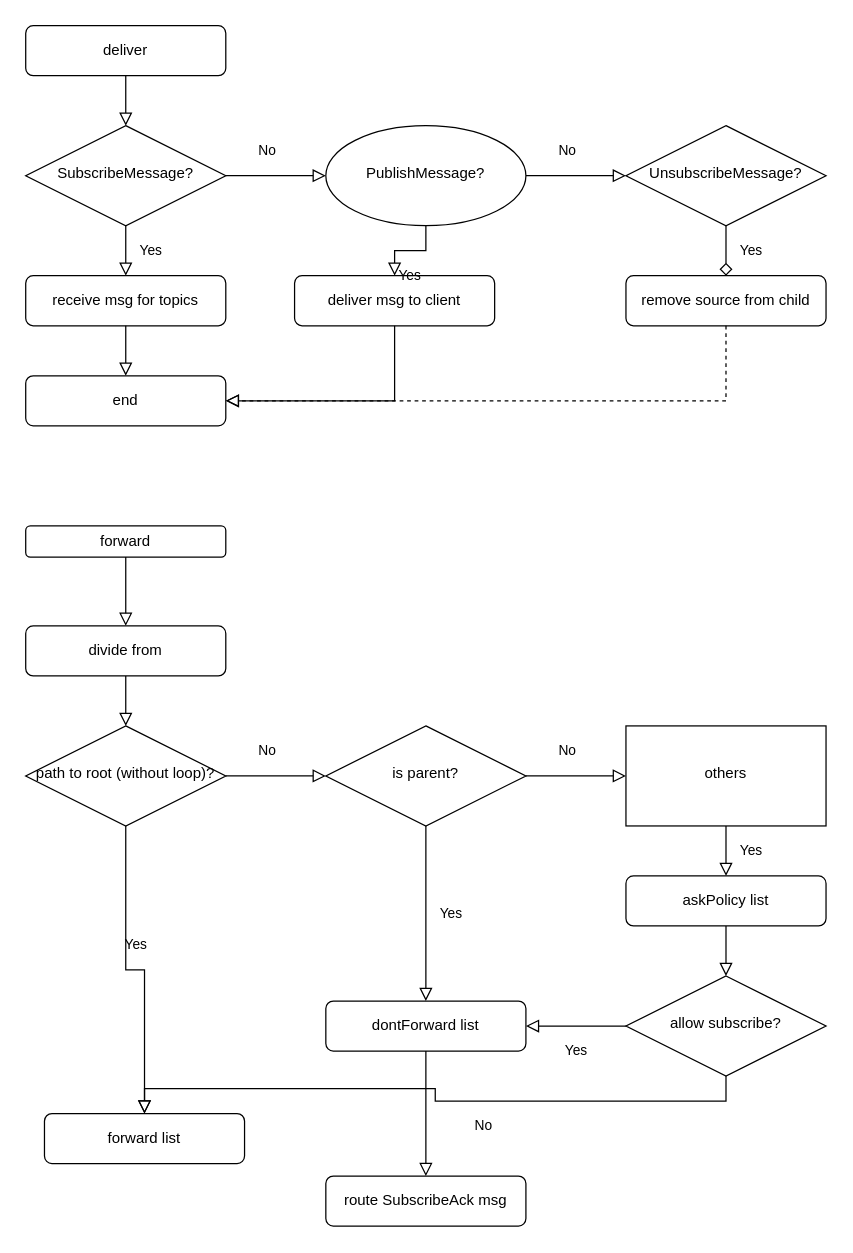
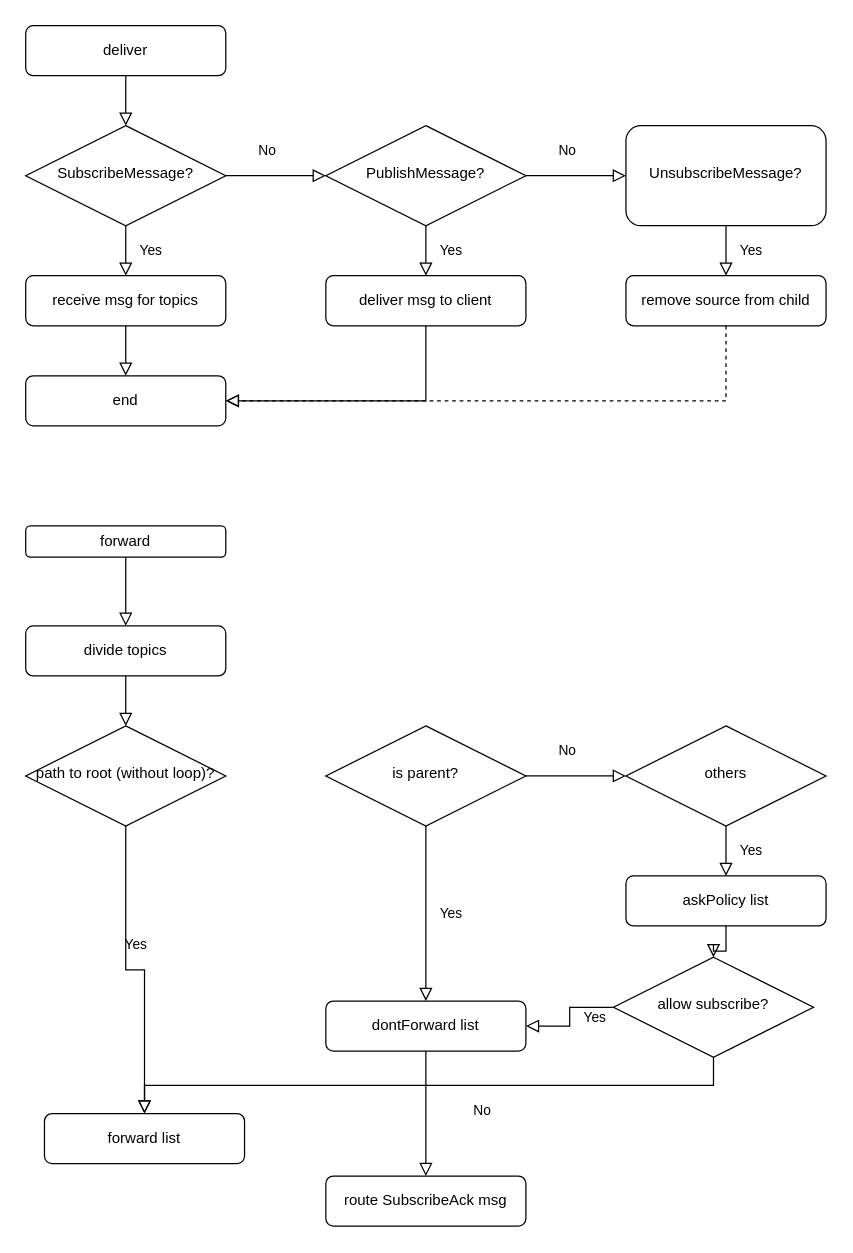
node "PublishMessage?": shape ellipse -> diamond
node "UnsubscribeMessage?": shape diamond -> rounded rectangle
edge "UnsubscribeMessage?" -> "remove source from child": arrowhead diamond -> block
node "deliver msg to client": moved (394, 301) -> (426, 301)
node "divide from": label "divide from" -> "divide topics"
edge "path to root (without loop)?" -> "is parent?": removed, label "No"
node "others": shape rectangle -> diamond
node "allow subscribe?": moved (726, 1026) -> (713, 1007)
